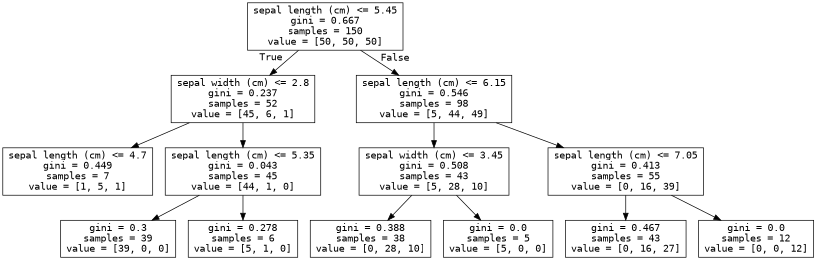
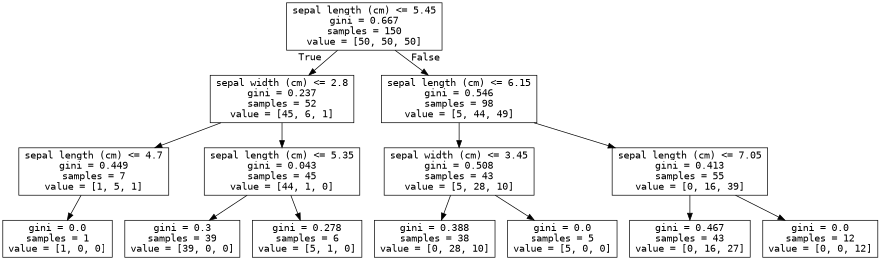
node "gini = 0.0 samples = 1 value = [1, 0, 0]": added
